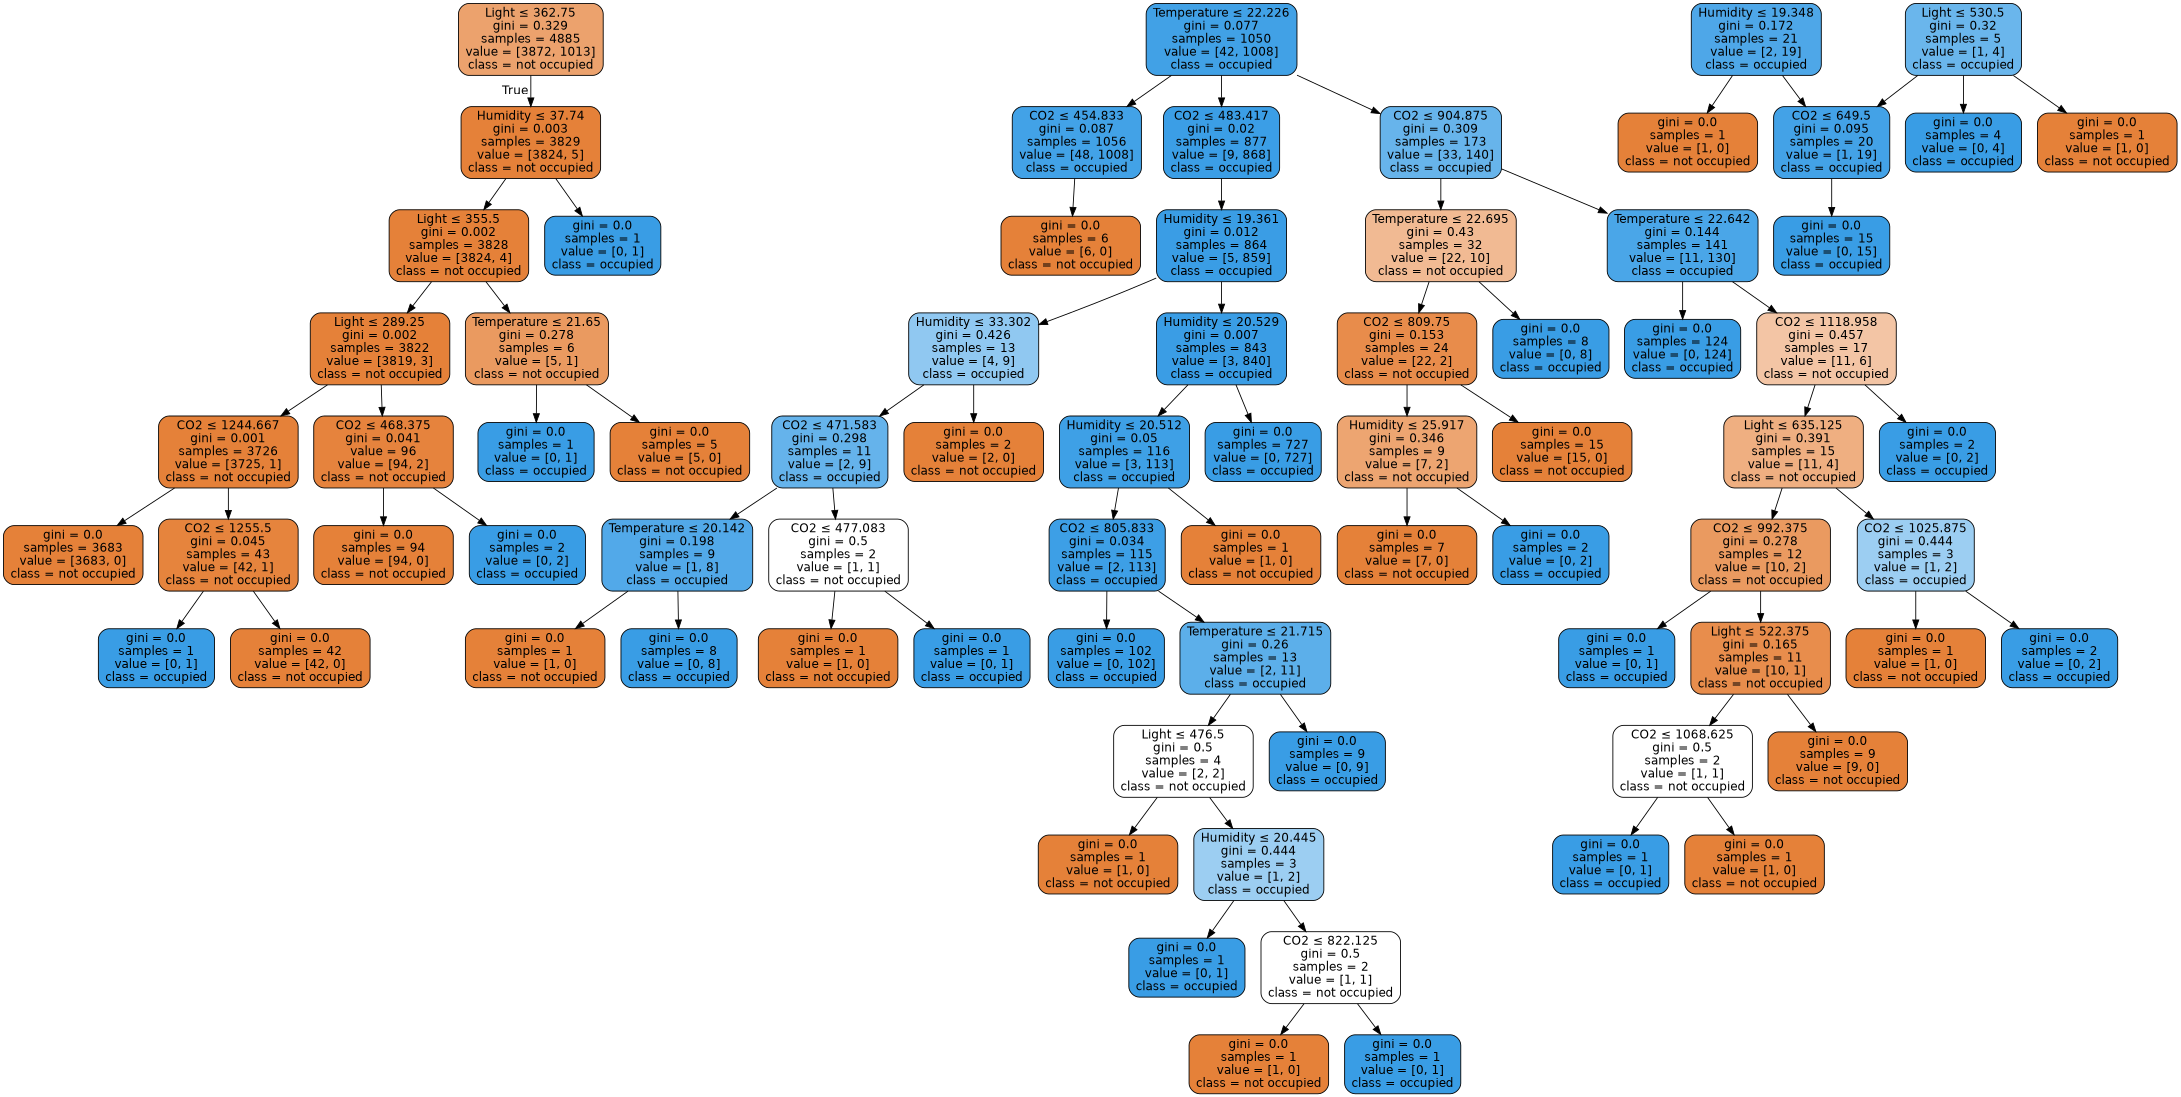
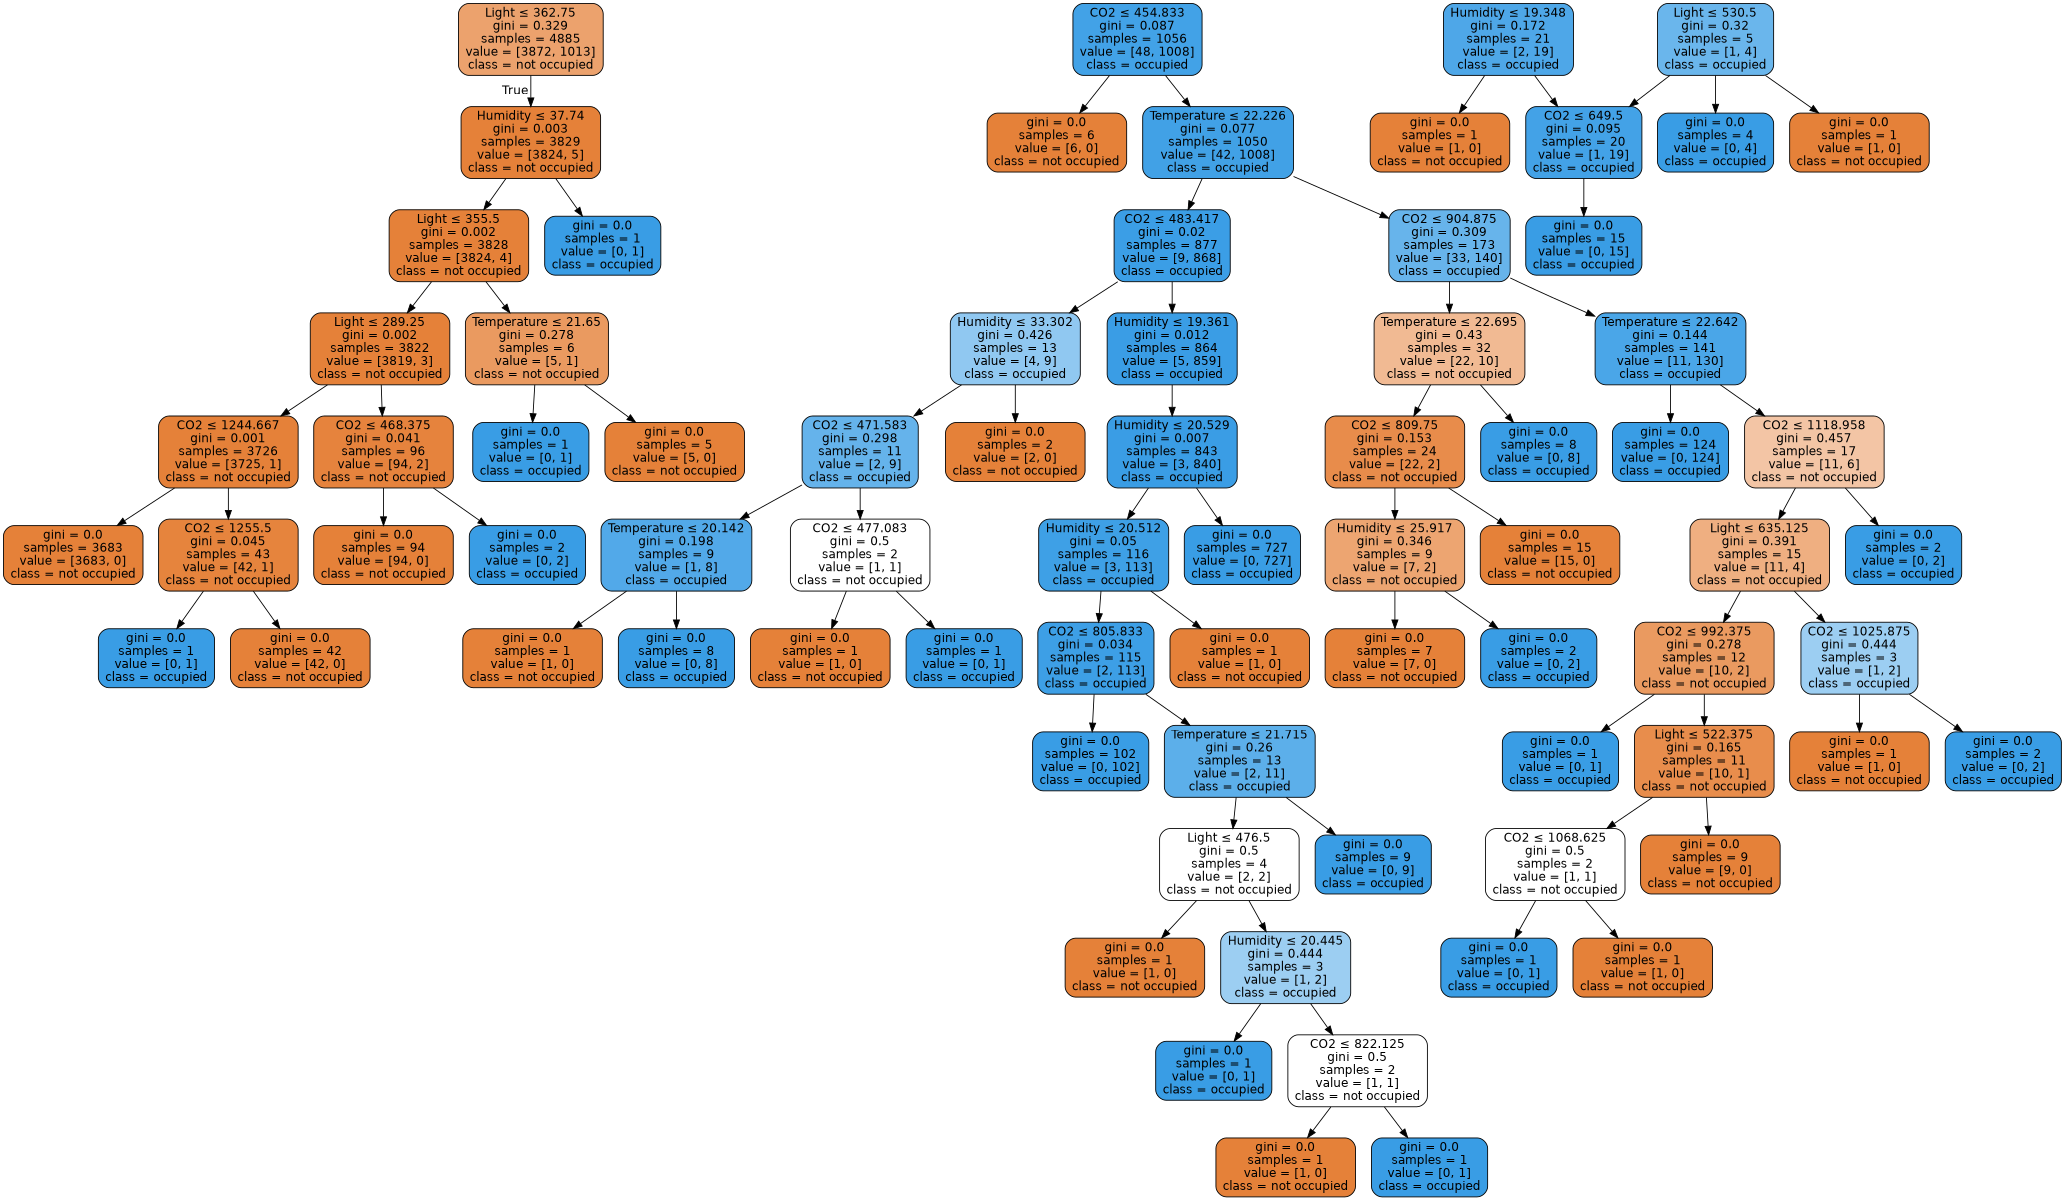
edge "Temperature ≤ 22.226" -> "CO2 ≤ 454.833": reversed
edge "Humidity ≤ 19.361" -> "Humidity ≤ 33.302": now "CO2 ≤ 483.417" -> "Humidity ≤ 33.302"
node "CO2 ≤ 468.375": text "value = 96" -> "samples = 96"
